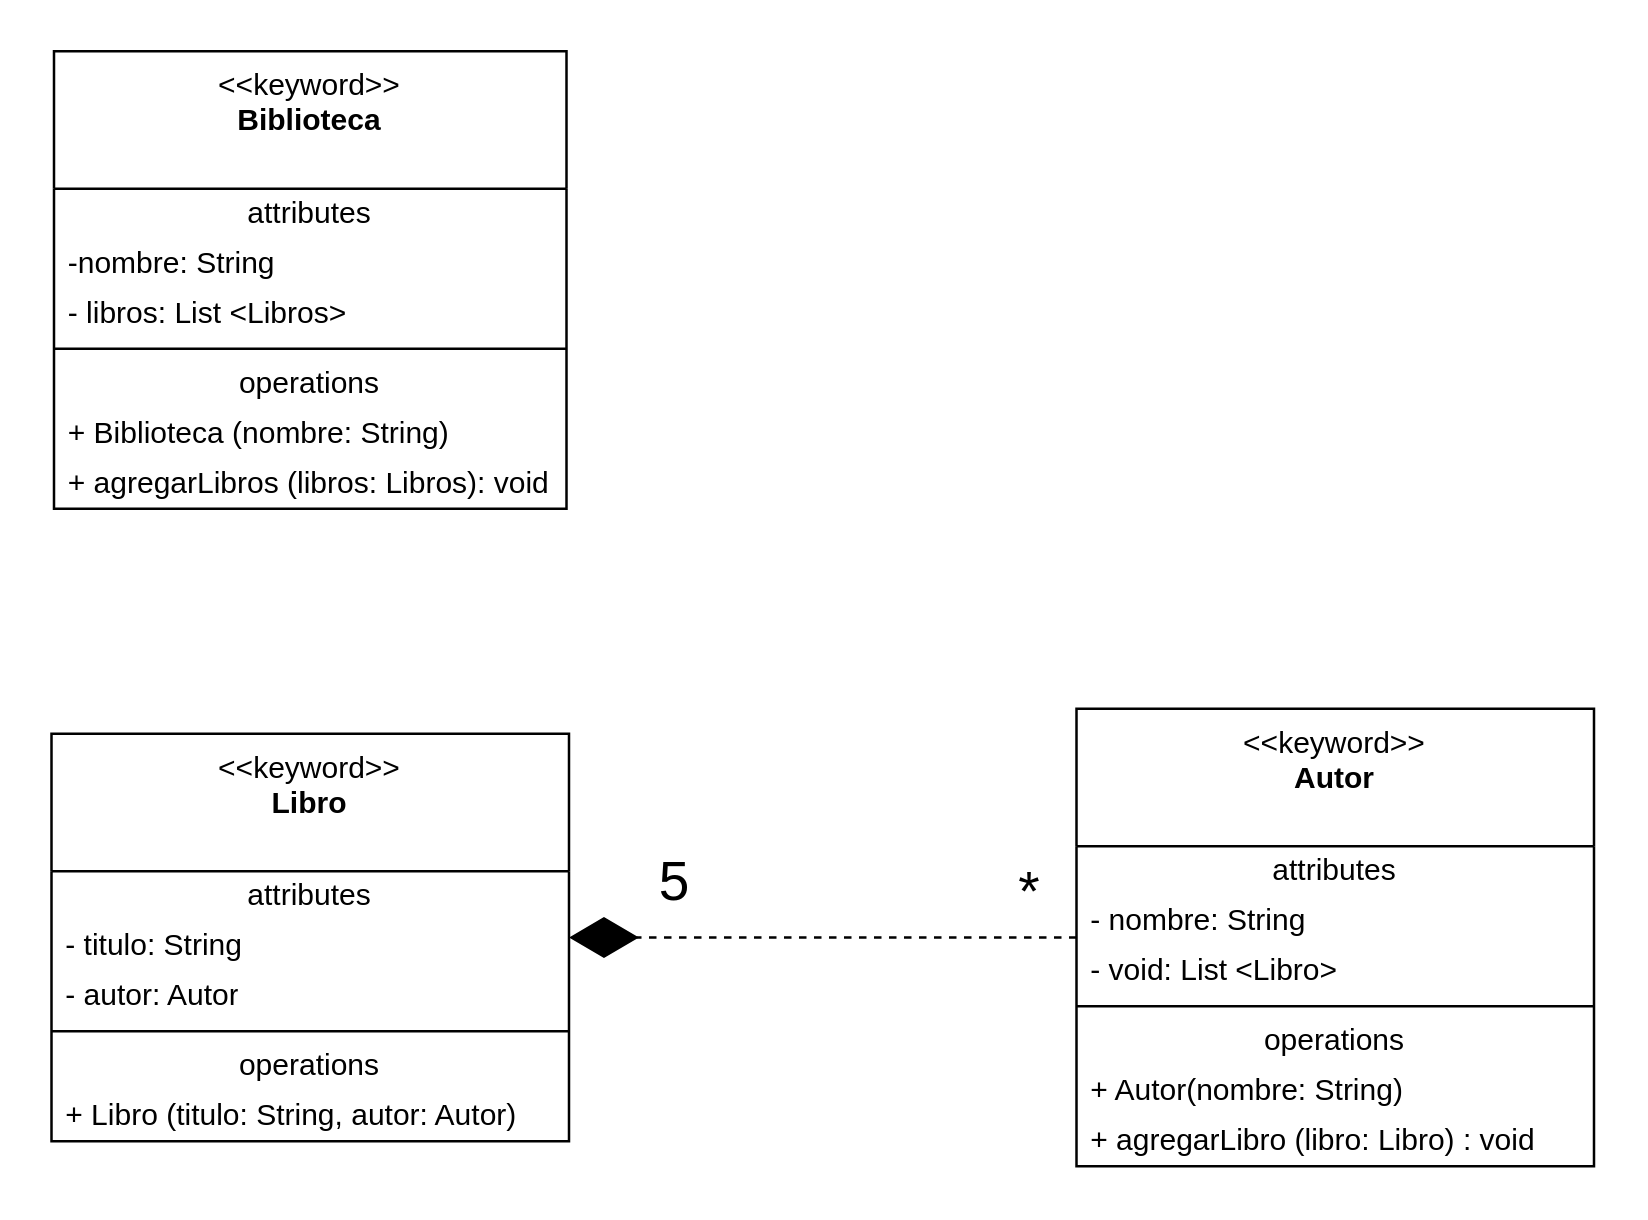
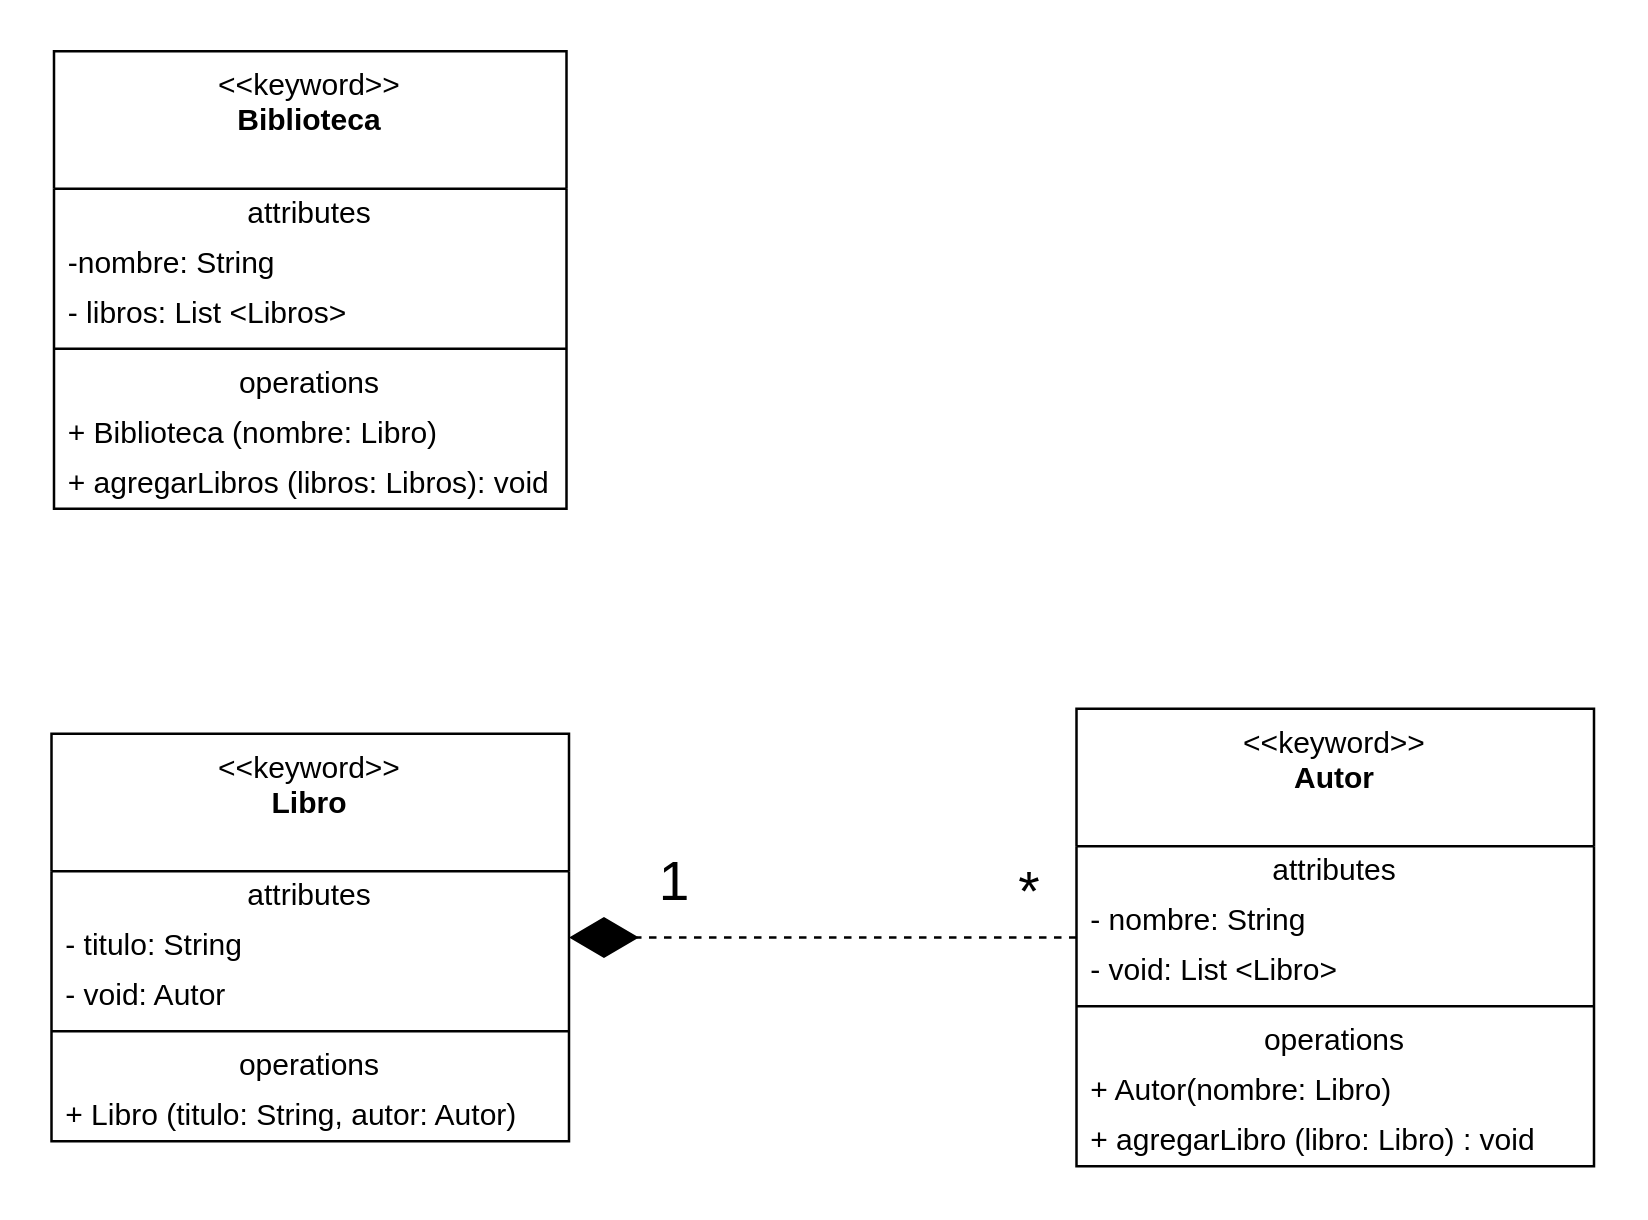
node "+ Biblioteca (nombre: String)": label "+ Biblioteca (nombre: String)" -> "+ Biblioteca (nombre: Libro)"
node "5": label "5" -> "1"
node "- autor: Autor": label "- autor: Autor" -> "- void: Autor"
node "+ Autor(nombre: String)": label "+ Autor(nombre: String)" -> "+ Autor(nombre: Libro)"
